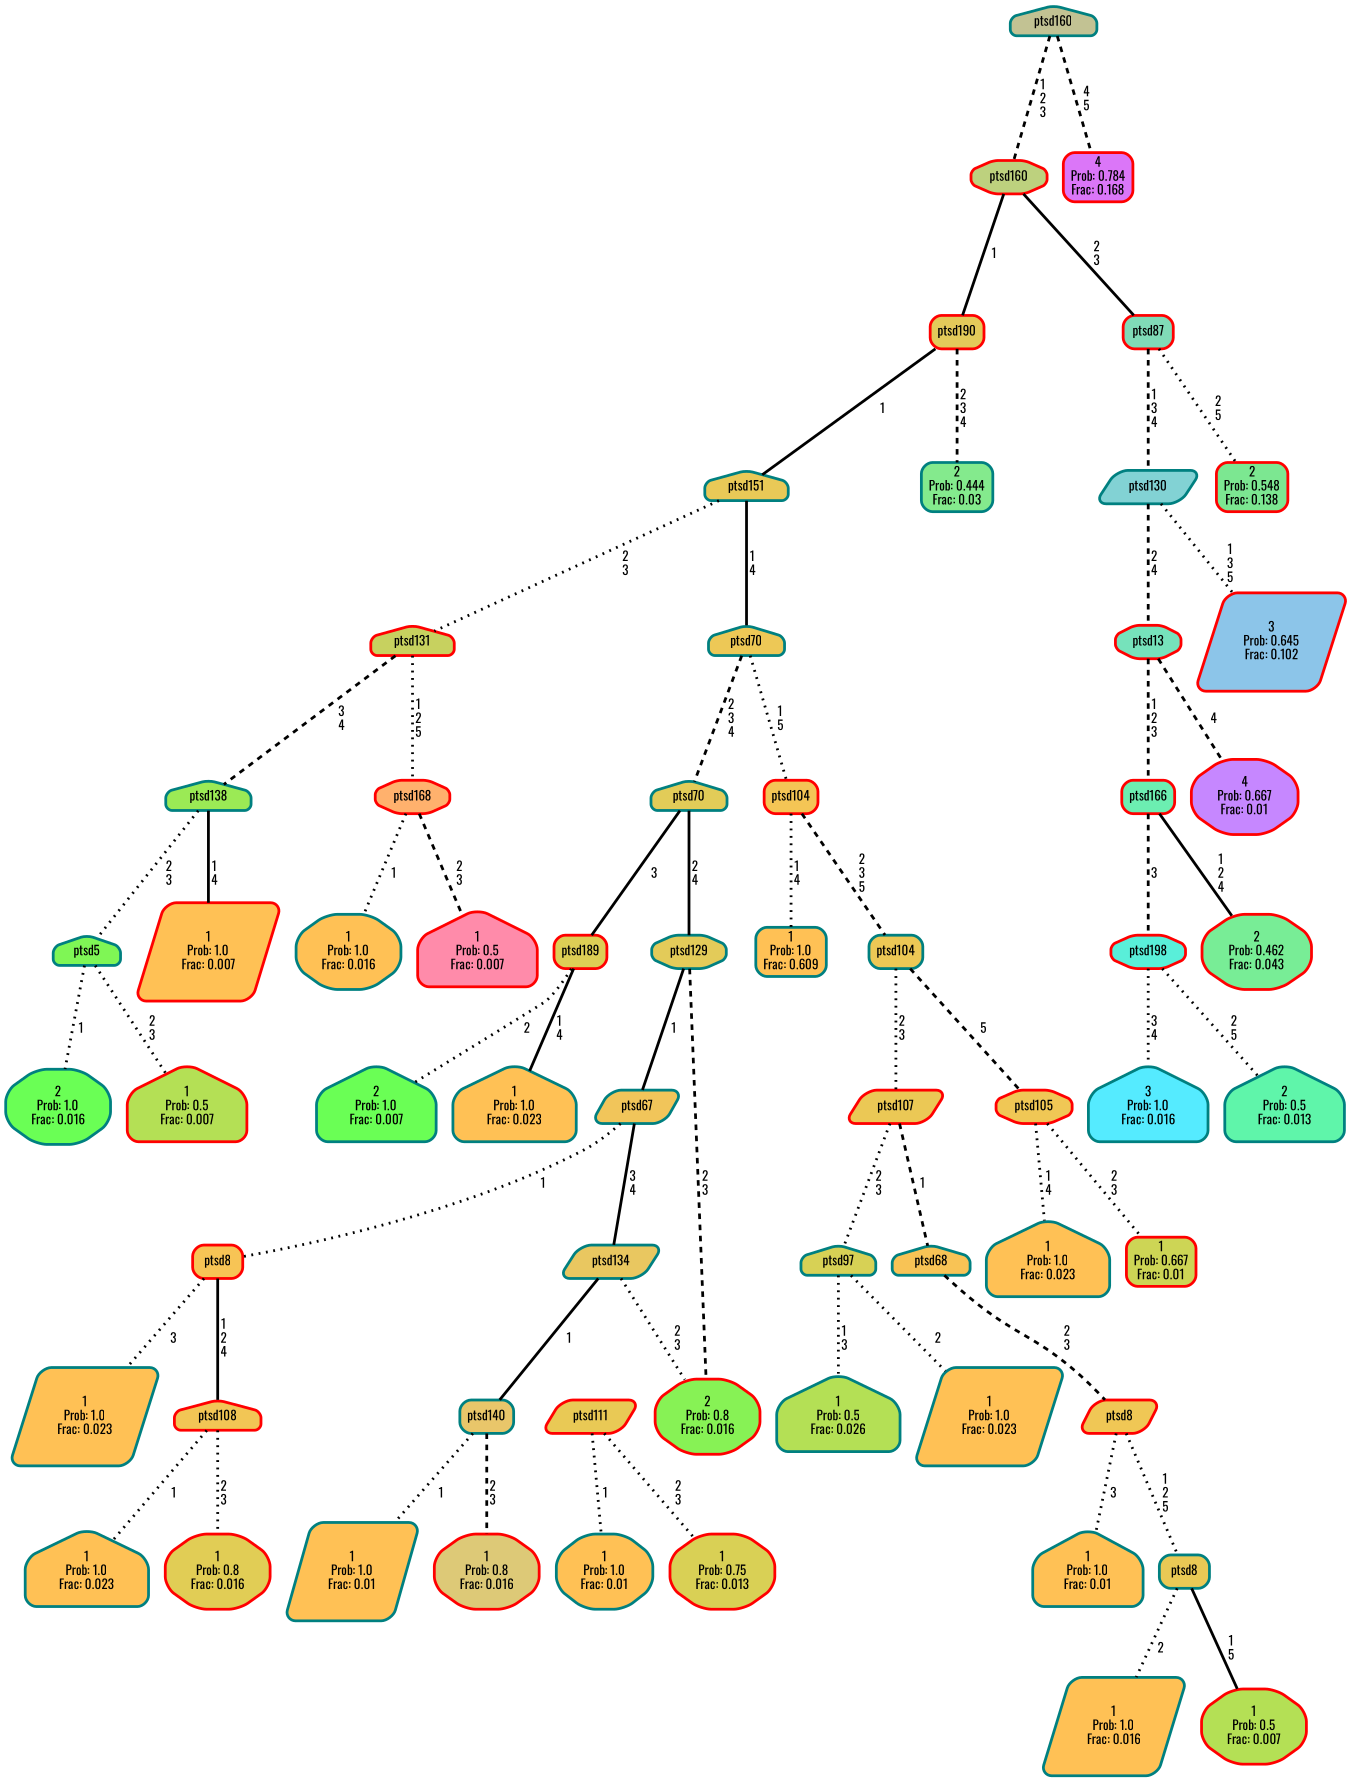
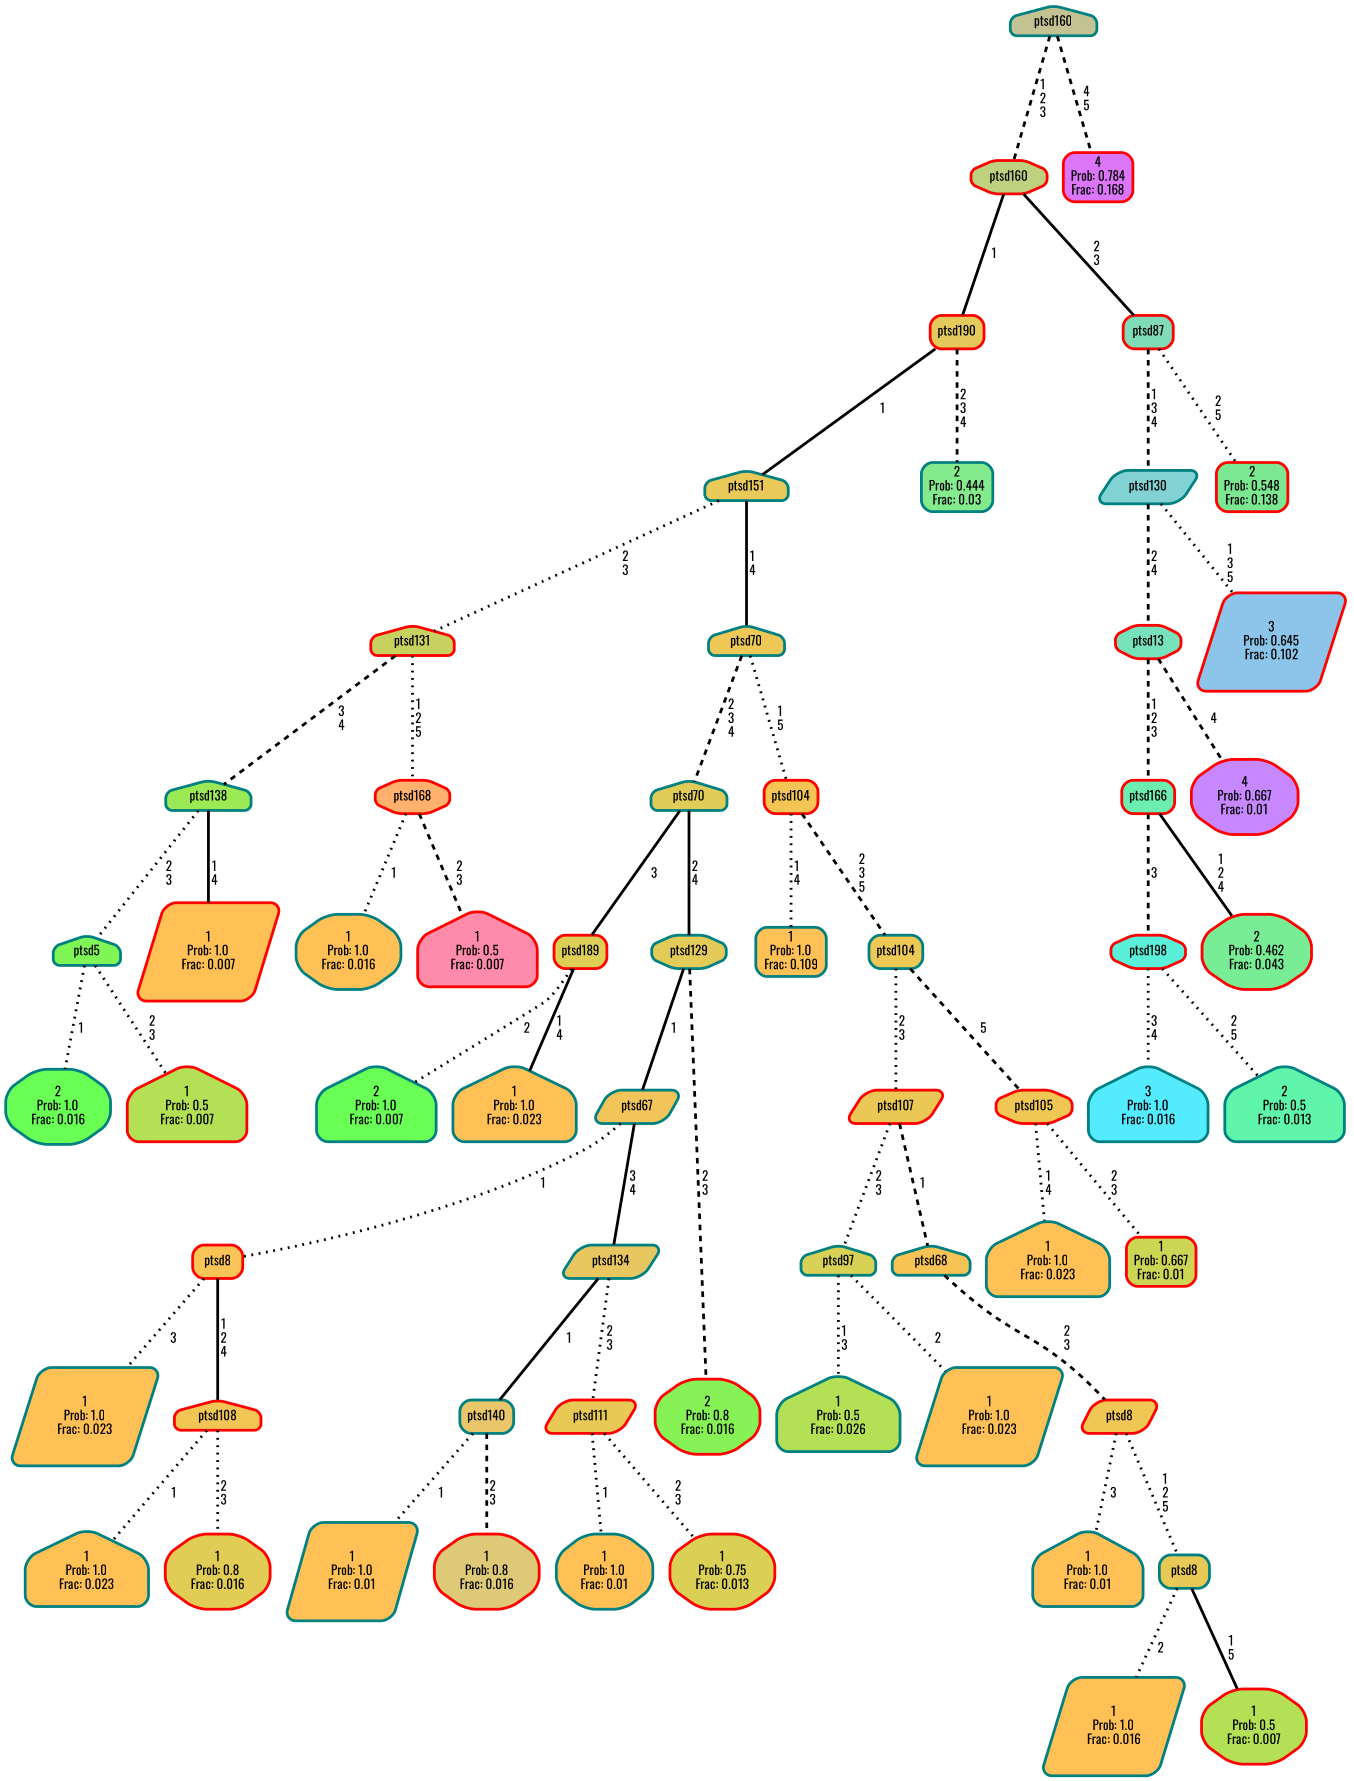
node "1 Prob: 1.0 Frac: 0.609": label "1 Prob: 1.0 Frac: 0.609" -> "1 Prob: 1.0 Frac: 0.109"
edge "ptsd134" -- "2 Prob: 0.8 Frac: 0.016": now "ptsd134" -- "ptsd111"
